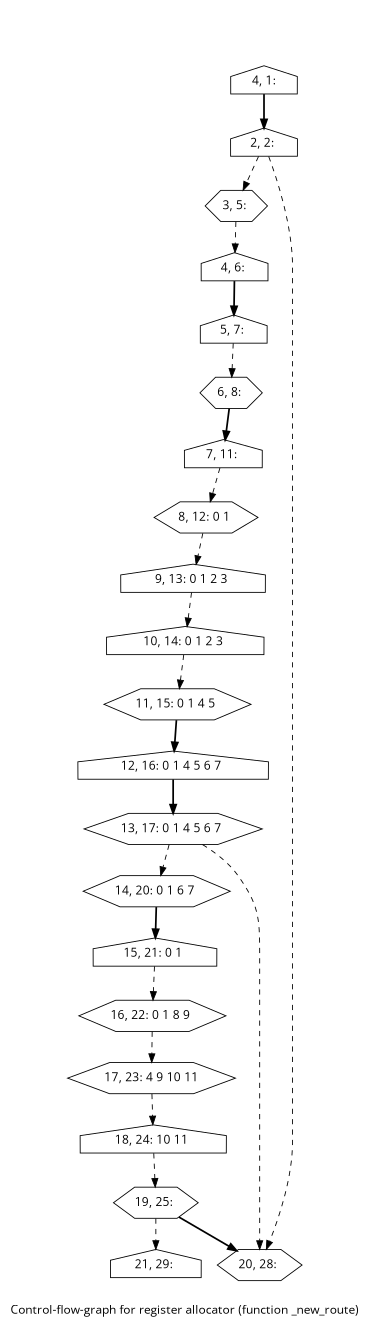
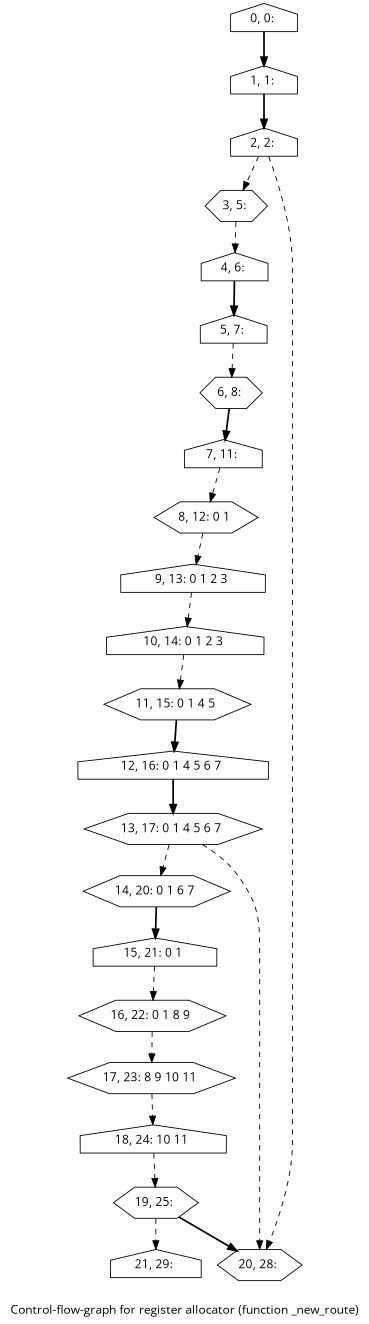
node "0, 0:": added
node "4, 1:": label "4, 1:" -> "1, 1:"
node "17, 23: 4 9 10 11": label "17, 23: 4 9 10 11" -> "17, 23: 8 9 10 11"
